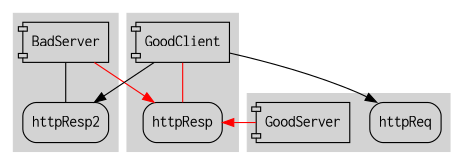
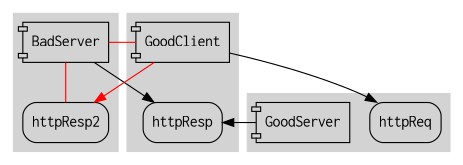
edge "BadServer" -> "httpResp": color red -> black
edge "GoodClient" -> "httpResp2": color black -> red
edge "BadServer" -- "httpResp2": color black -> red
edge "GoodClient" -- "httpResp": now "GoodClient" -- "BadServer"
edge "GoodServer" -> "httpResp": color red -> black
